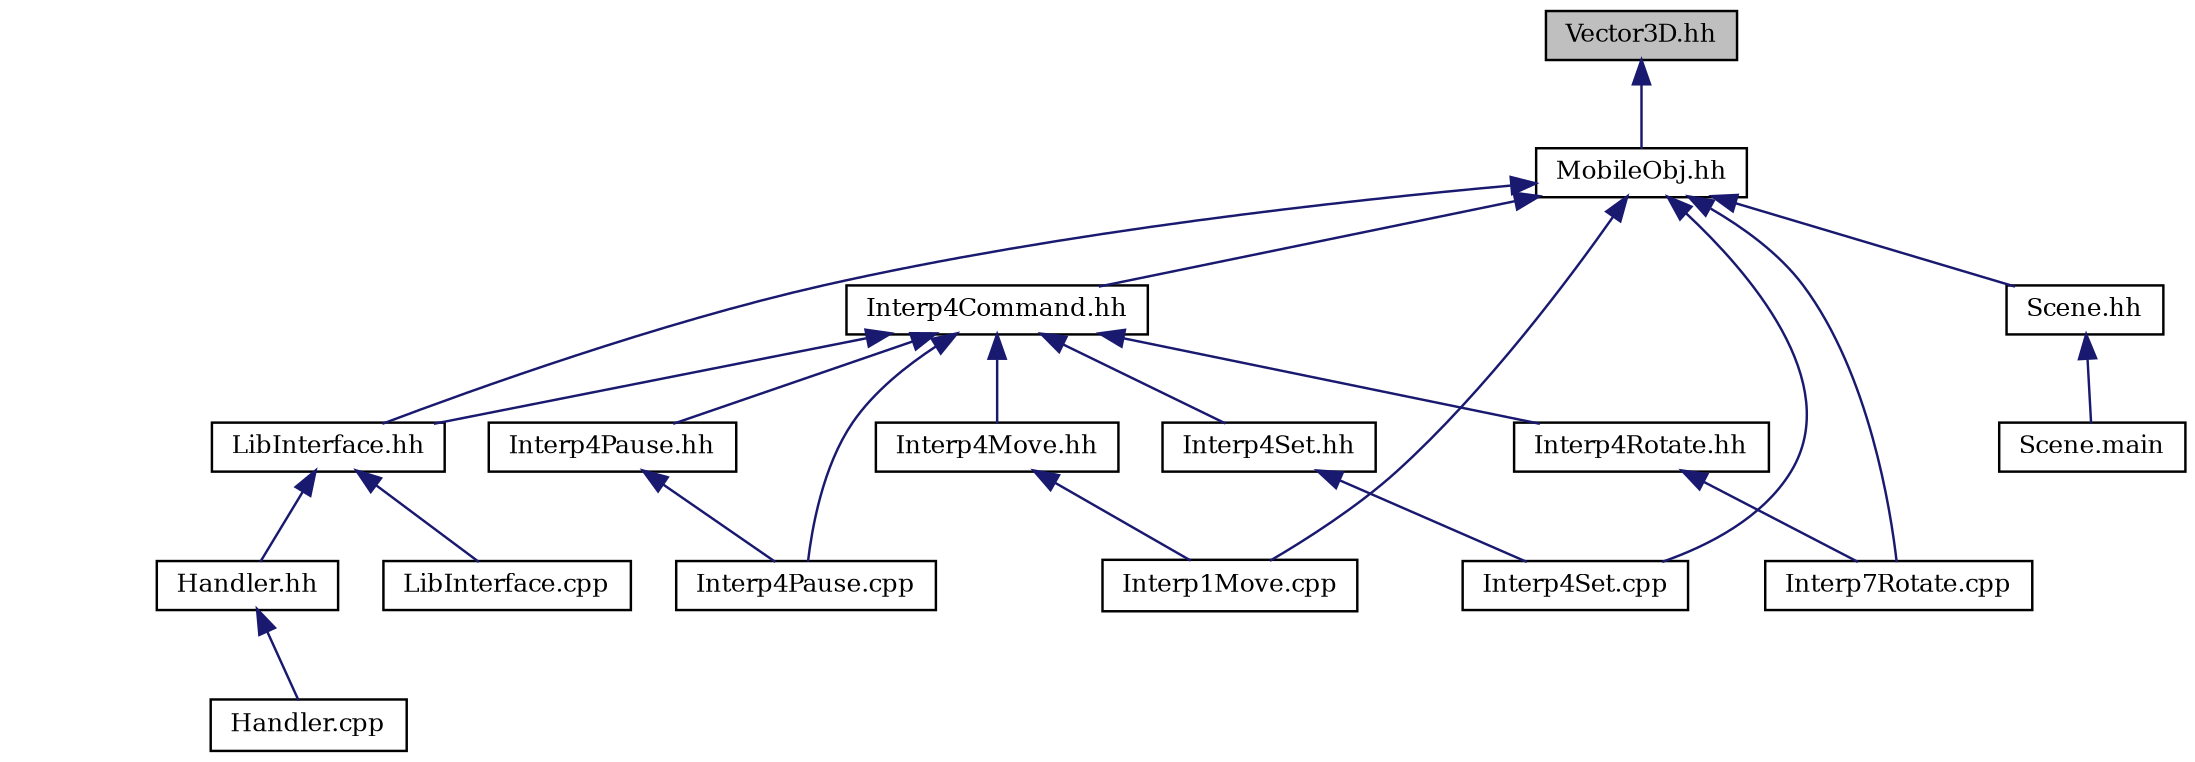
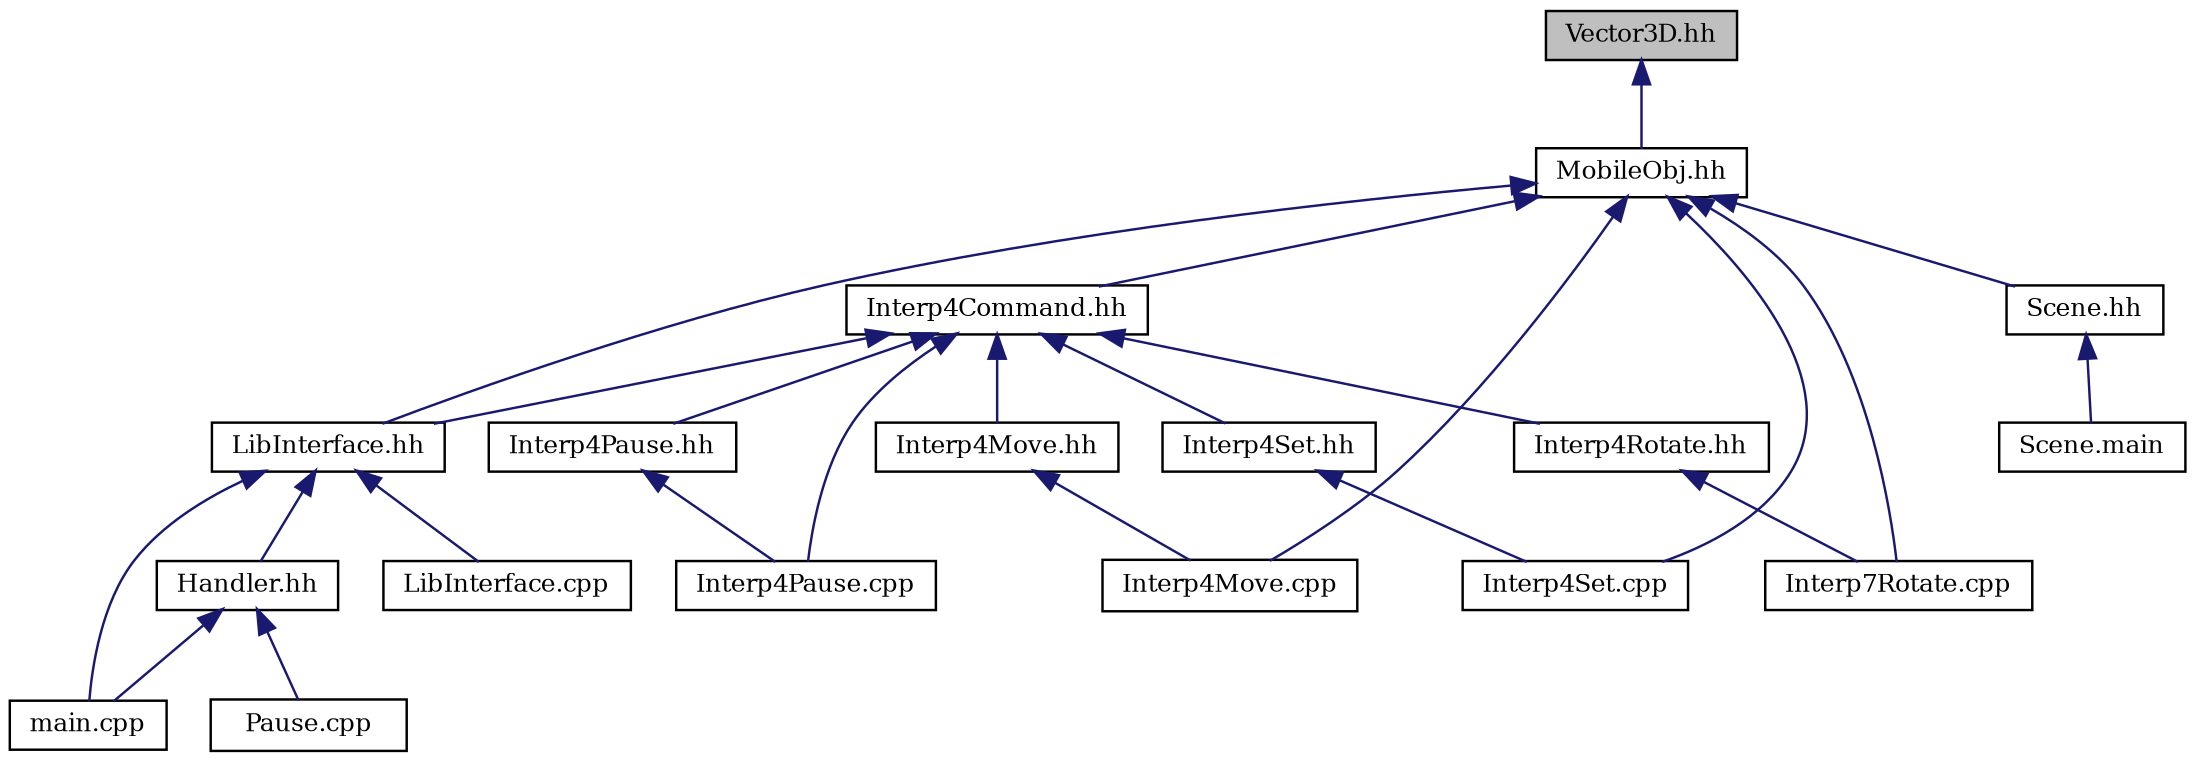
node "Interp1Move.cpp": label "Interp1Move.cpp" -> "Interp4Move.cpp"
node "main.cpp": added
node "Handler.cpp": label "Handler.cpp" -> "Pause.cpp"
